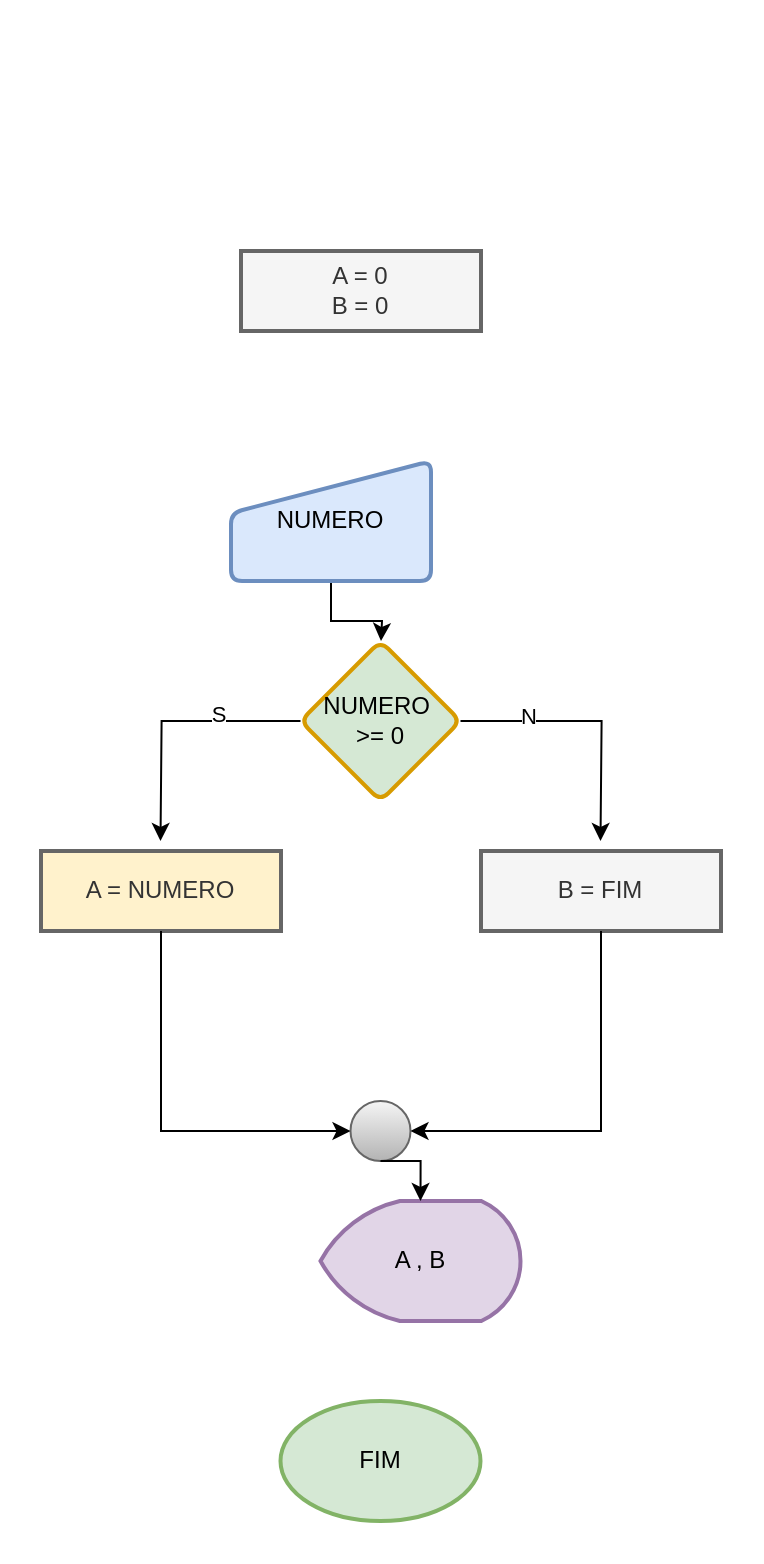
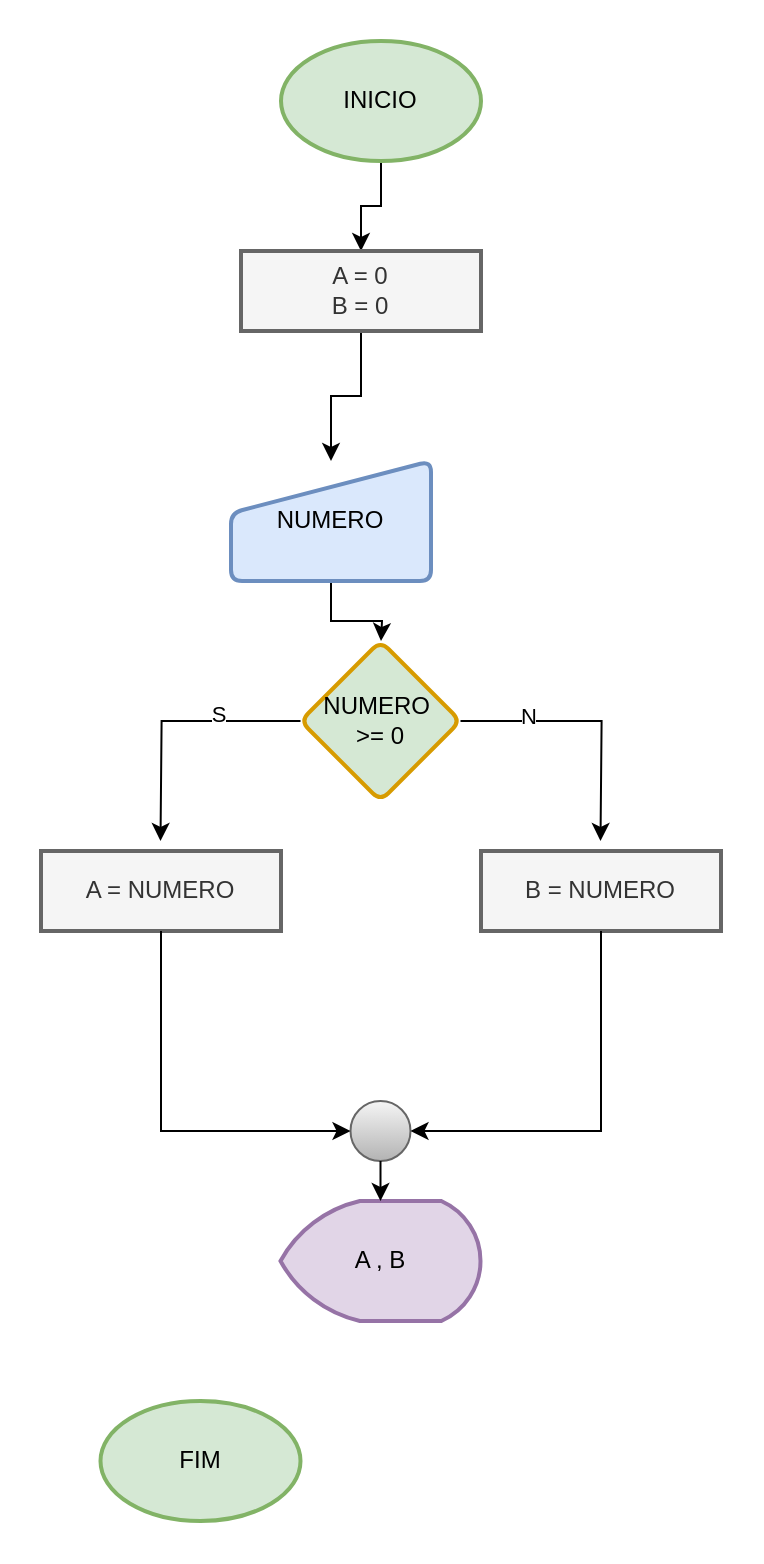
node "INICIO": added
edge "INICIO" -> "A = 0 B = 0": added
edge "A = 0 B = 0" -> "NUMERO": added
node "A = NUMERO": fillcolor #fff2cc -> #f5f5f5
node "B = FIM": label "B = FIM" -> "B = NUMERO"
node "A , B": moved (421, 1261) -> (381, 1261)
node "FIM": moved (381, 1461) -> (201, 1461)
